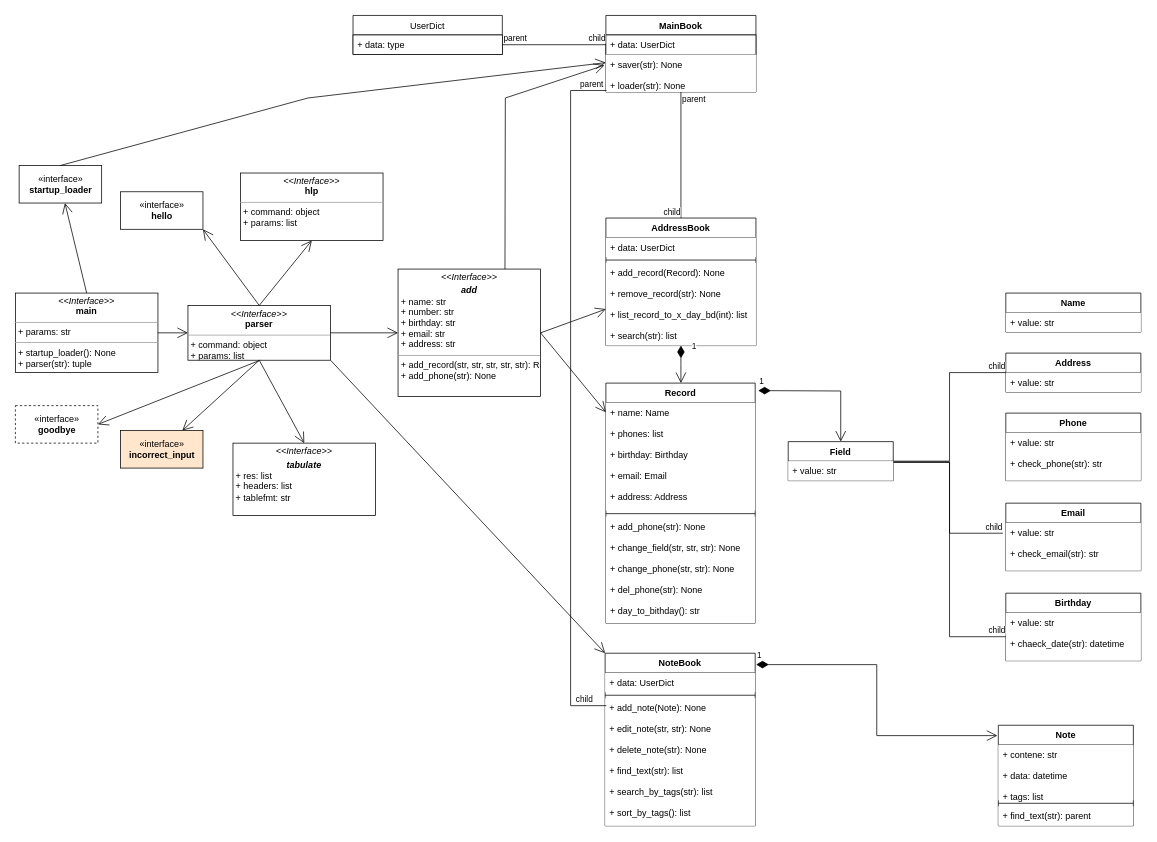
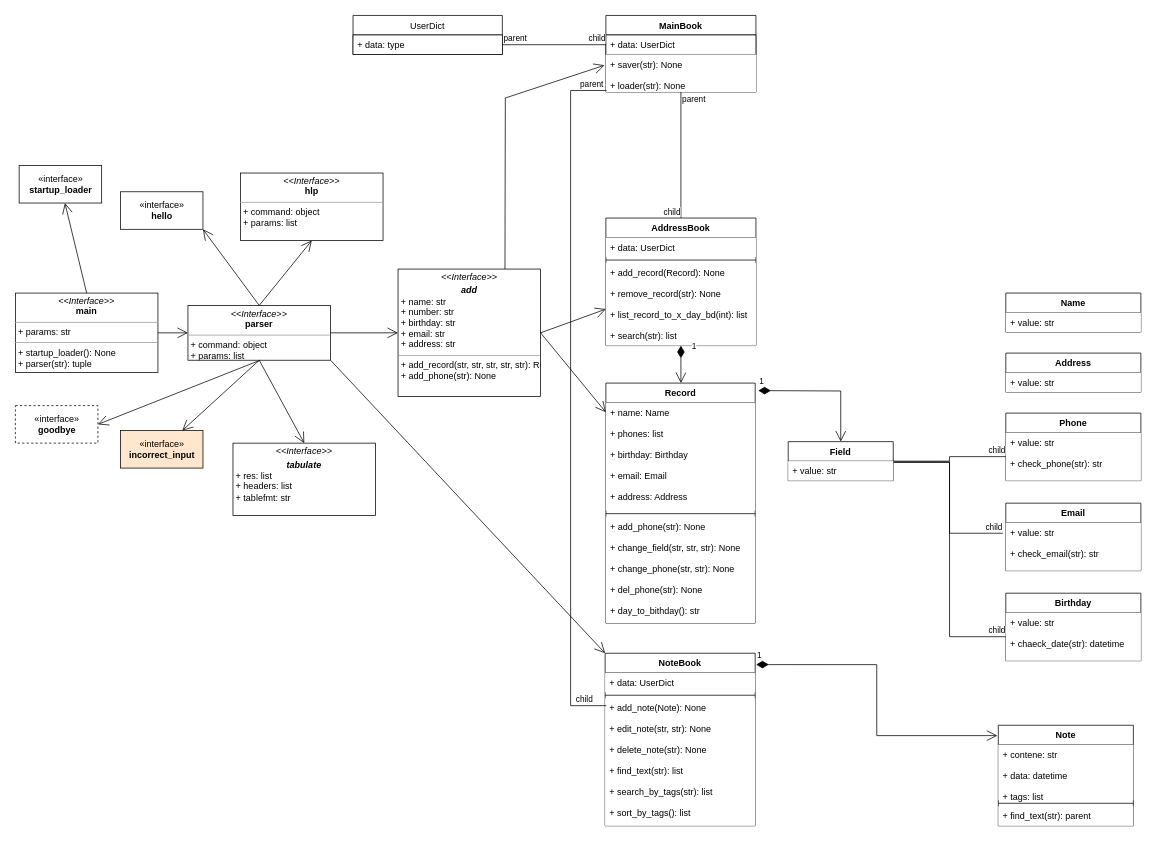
edge "«interface» startup_loader" -> "MainBook": removed
edge "Address" -- "Field": removed, label "child"
edge "+ value: str + check_phone(str): str" -- "Field": added, label "child"
